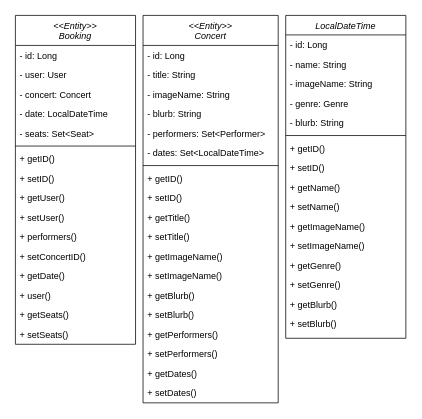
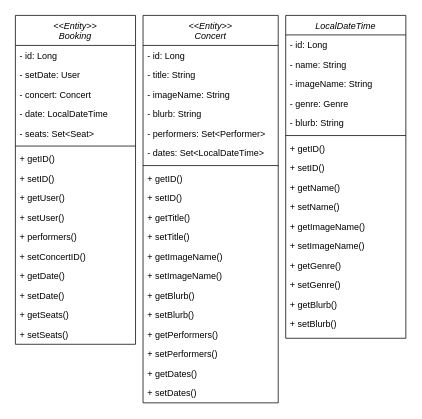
node "- user: User": label "- user: User" -> "- setDate: User"
node "+ user()": label "+ user()" -> "+ setDate()"
